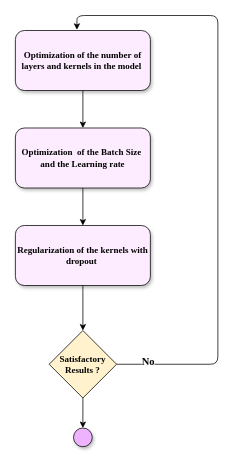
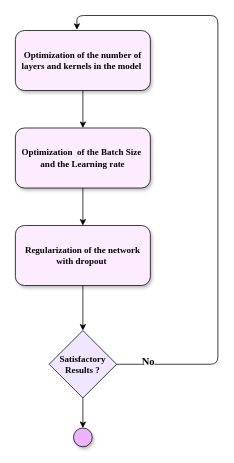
node "Regularization of the kernels with dropout": label "Regularization of the kernels with dropout" -> "Regularization of the network with dropout"
node "Satisfactory Results ?": fillcolor #fff2cc -> #f1e6ff
